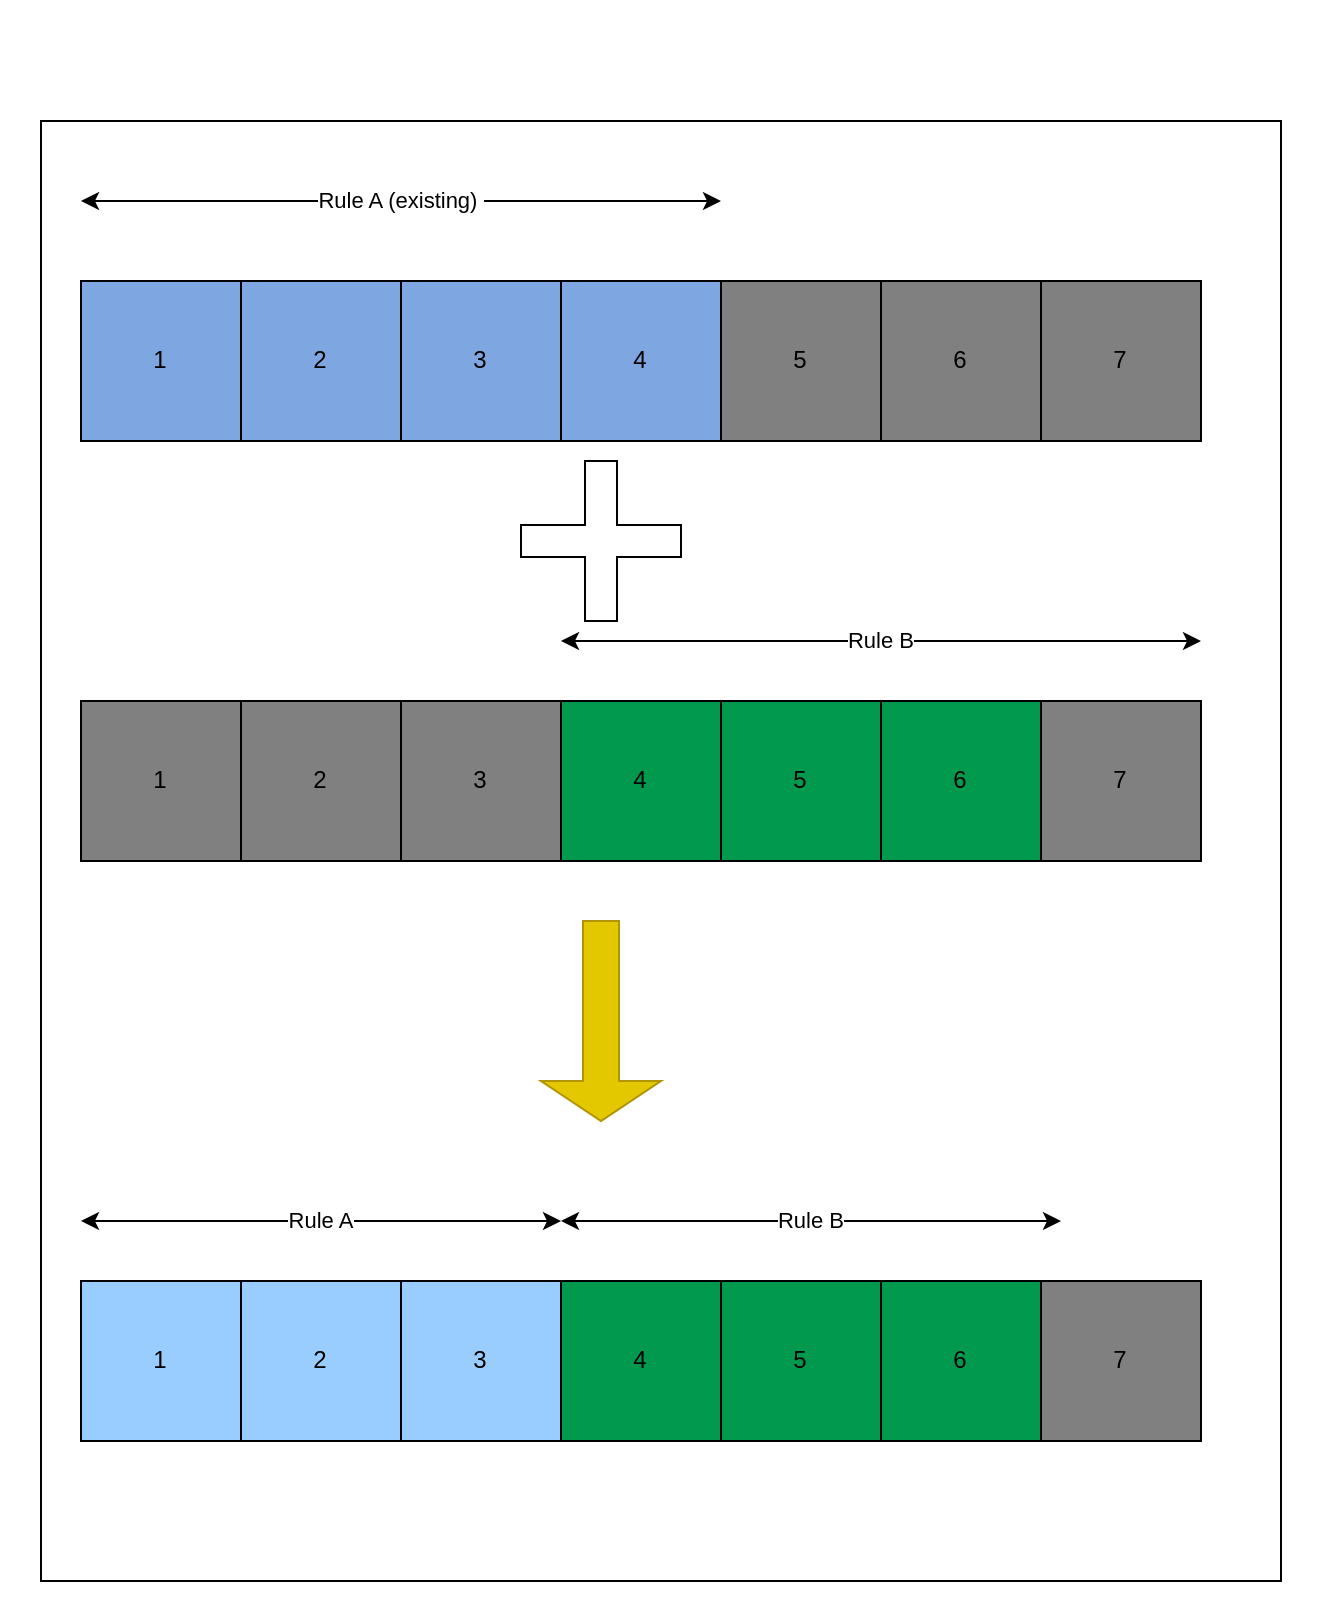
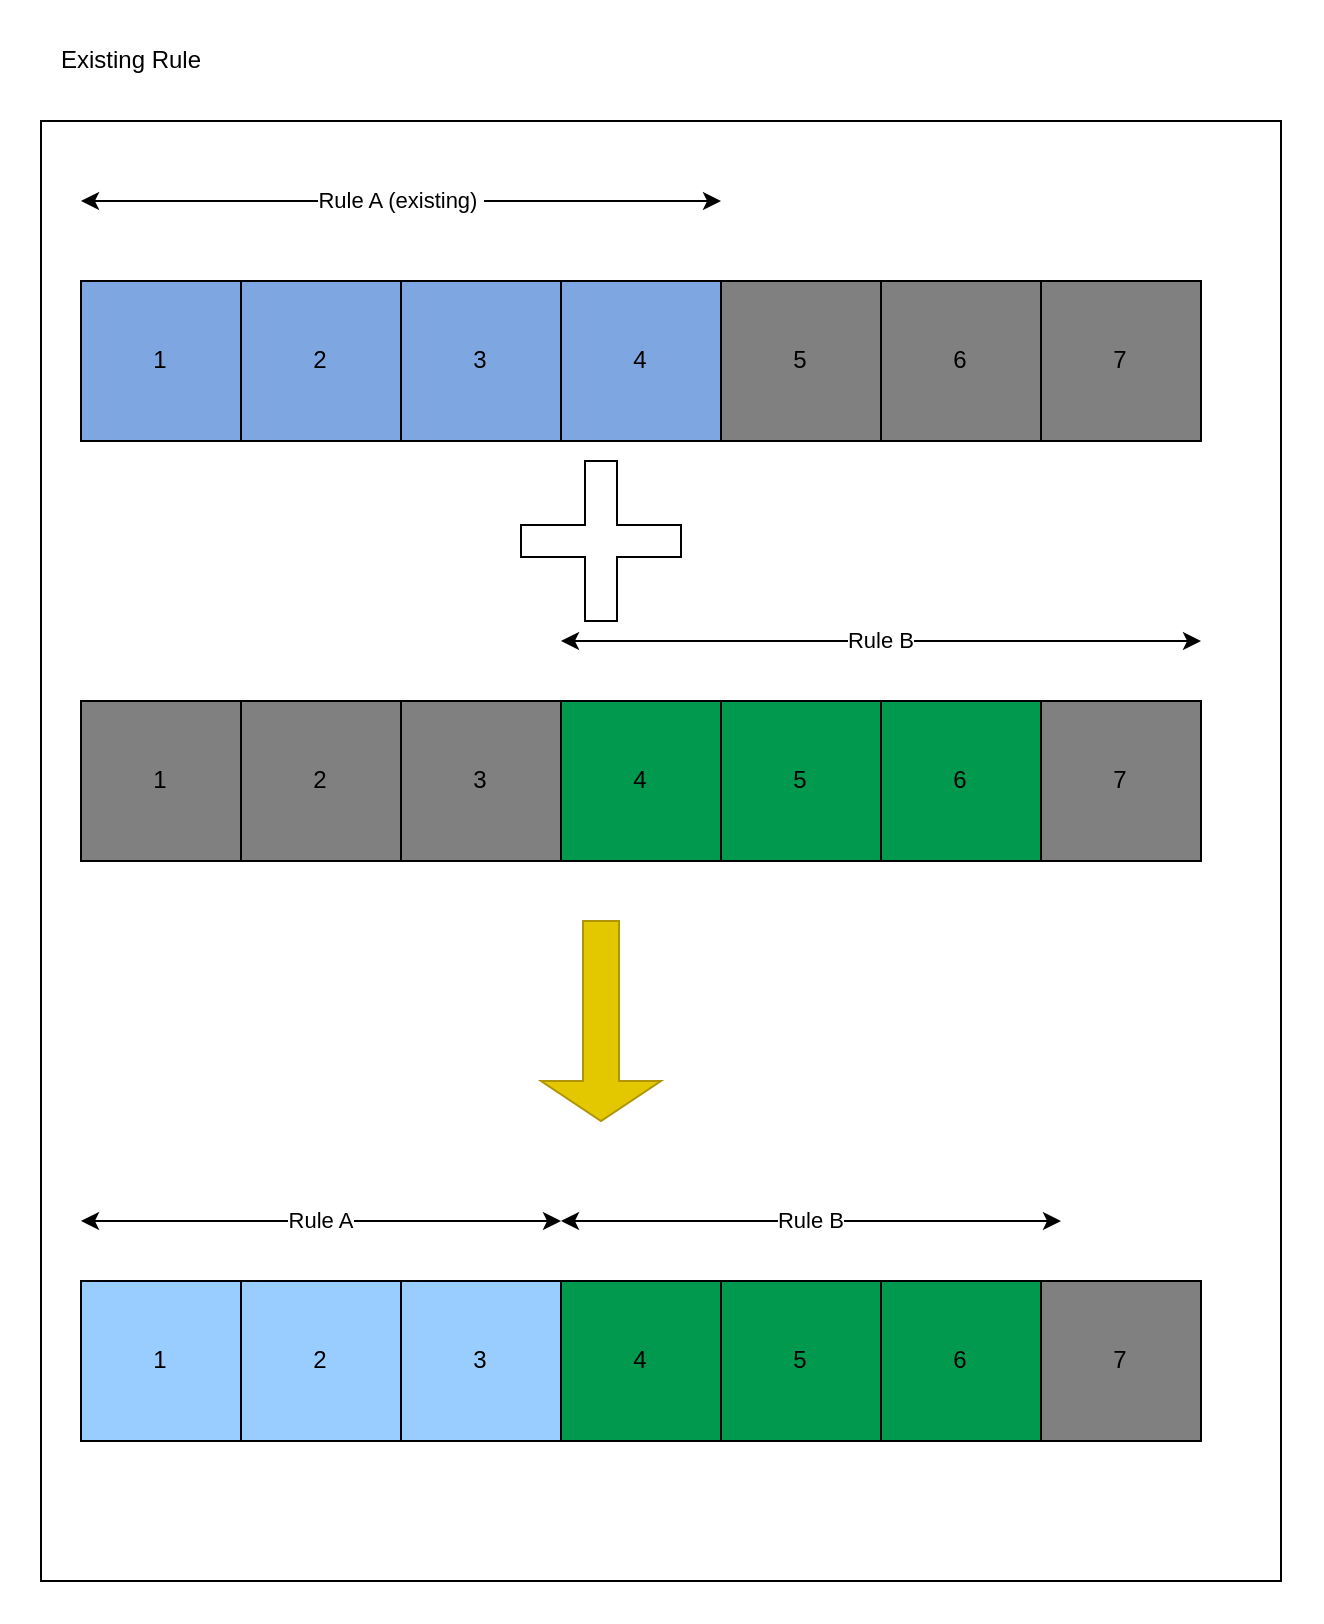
node "Existing Rule": added
